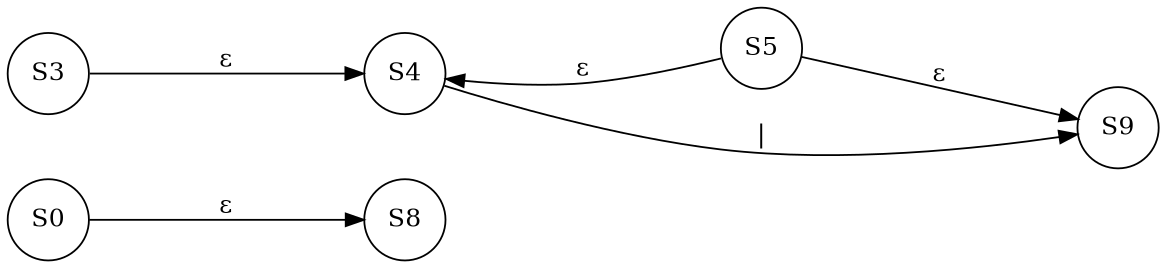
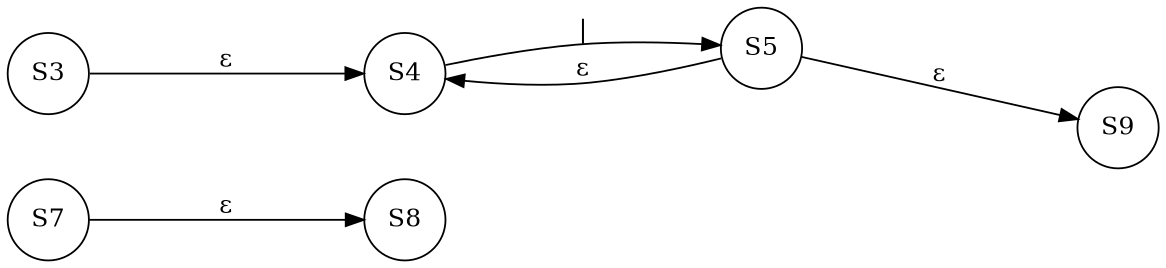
edge "S4" -> "S9": now "S4" -> "S5"
node "S0": label "S0" -> "S7"
